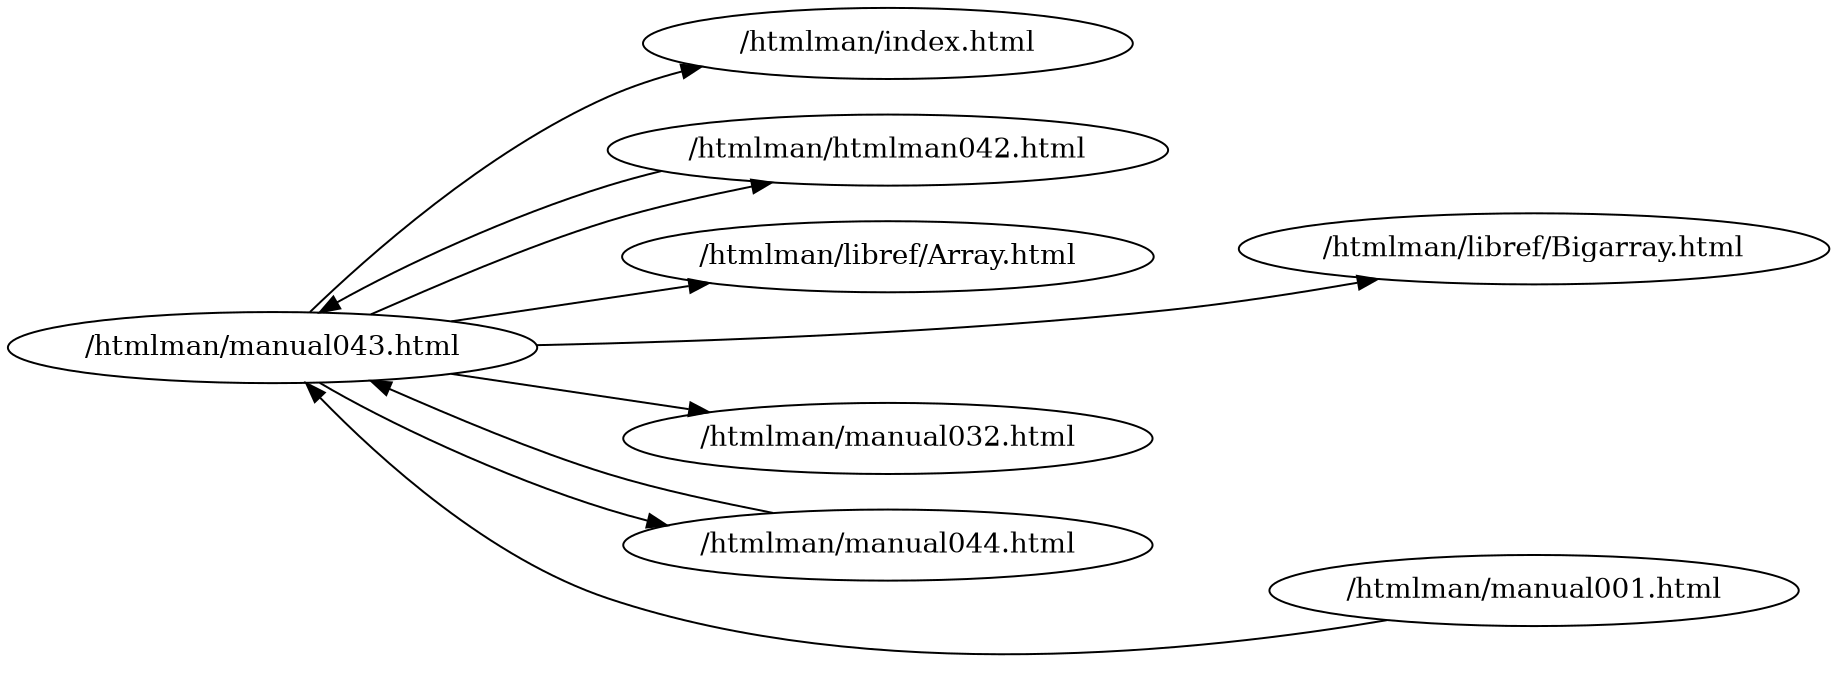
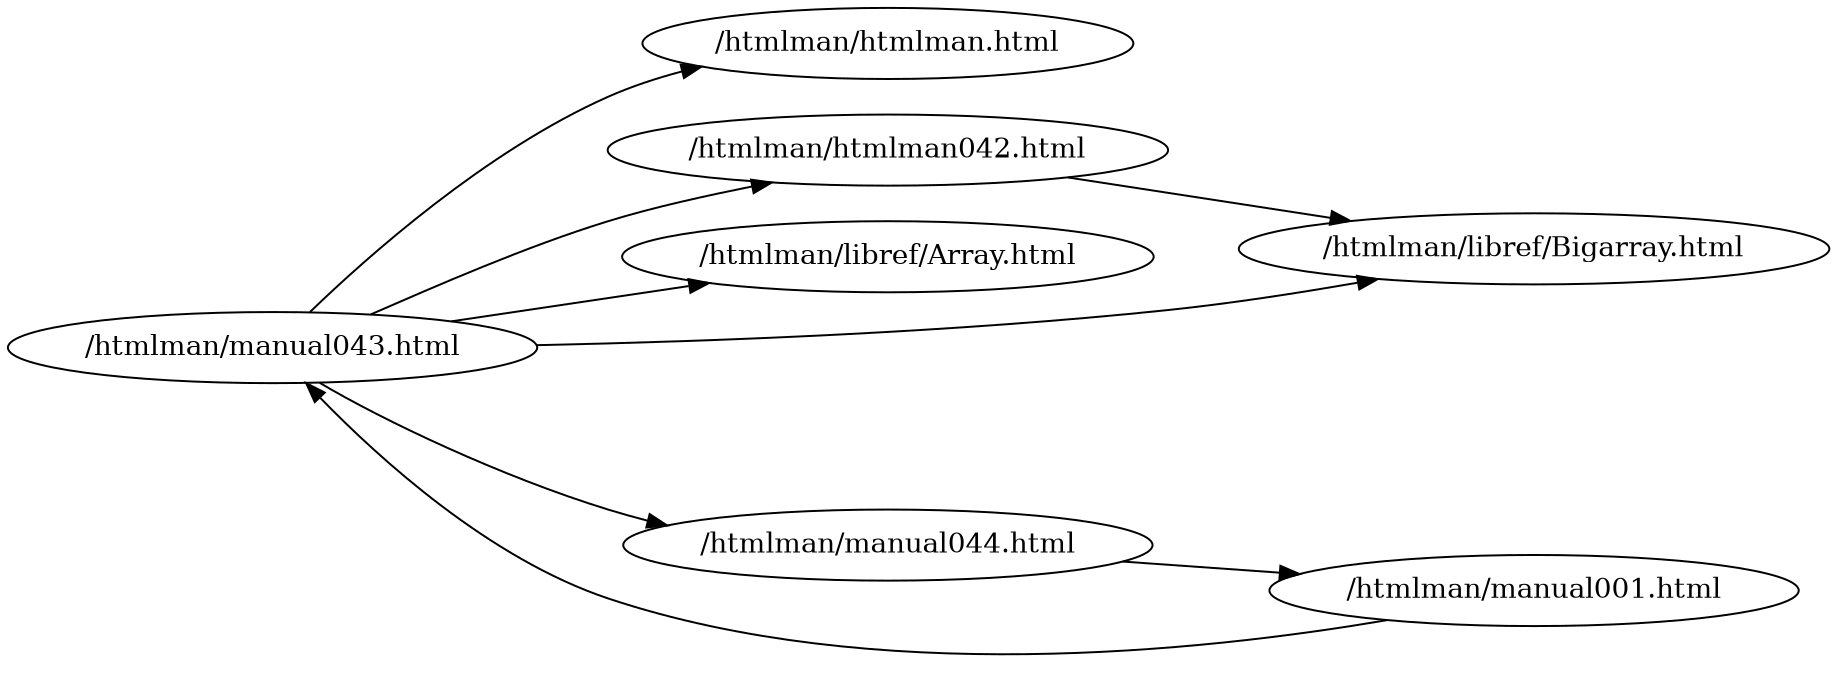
node "/htmlman/index.html": label "/htmlman/index.html" -> "/htmlman/htmlman.html"
edge "/htmlman/htmlman042.html" -> "/htmlman/manual043.html": now "/htmlman/htmlman042.html" -> "/htmlman/libref/Bigarray.html"
node "/htmlman/manual032.html": removed
edge "/htmlman/manual044.html" -> "/htmlman/manual043.html": now "/htmlman/manual044.html" -> "/htmlman/manual001.html"
